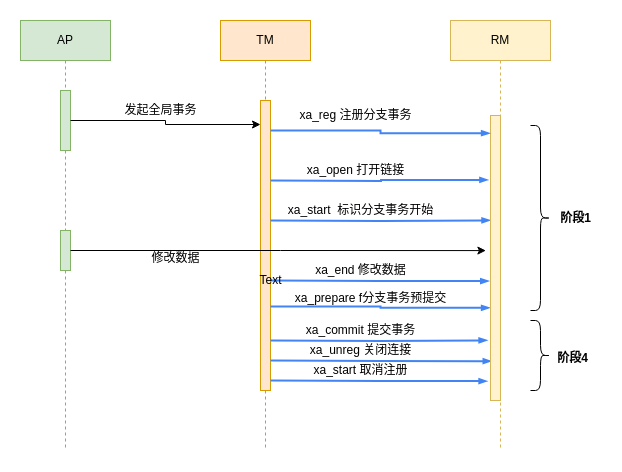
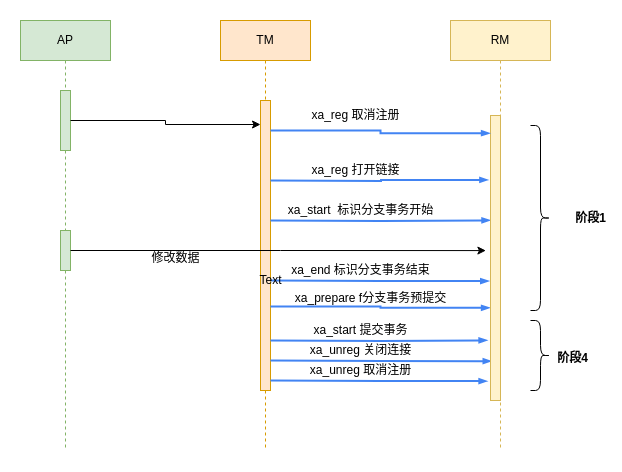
node "发起全局事务": removed
node "xa_reg 注册分支事务": label "xa_reg 注册分支事务" -> "xa_reg 取消注册"
node "xa_open 打开链接": label "xa_open 打开链接" -> "xa_reg 打开链接"
node "阶段1": moved (576, 219) -> (591, 219)
node "xa_end 修改数据": label "xa_end 修改数据" -> "xa_end 标识分支事务结束"
node "xa_commit 提交事务": label "xa_commit 提交事务" -> "xa_start 提交事务"
node "xa_start 取消注册": label "xa_start 取消注册" -> "xa_unreg 取消注册"
